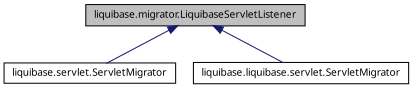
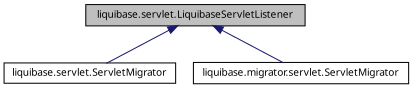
node "liquibase.migrator.LiquibaseServletListener": label "liquibase.migrator.LiquibaseServletListener" -> "liquibase.servlet.LiquibaseServletListener"
node "liquibase.liquibase.servlet.ServletMigrator": label "liquibase.liquibase.servlet.ServletMigrator" -> "liquibase.migrator.servlet.ServletMigrator"
